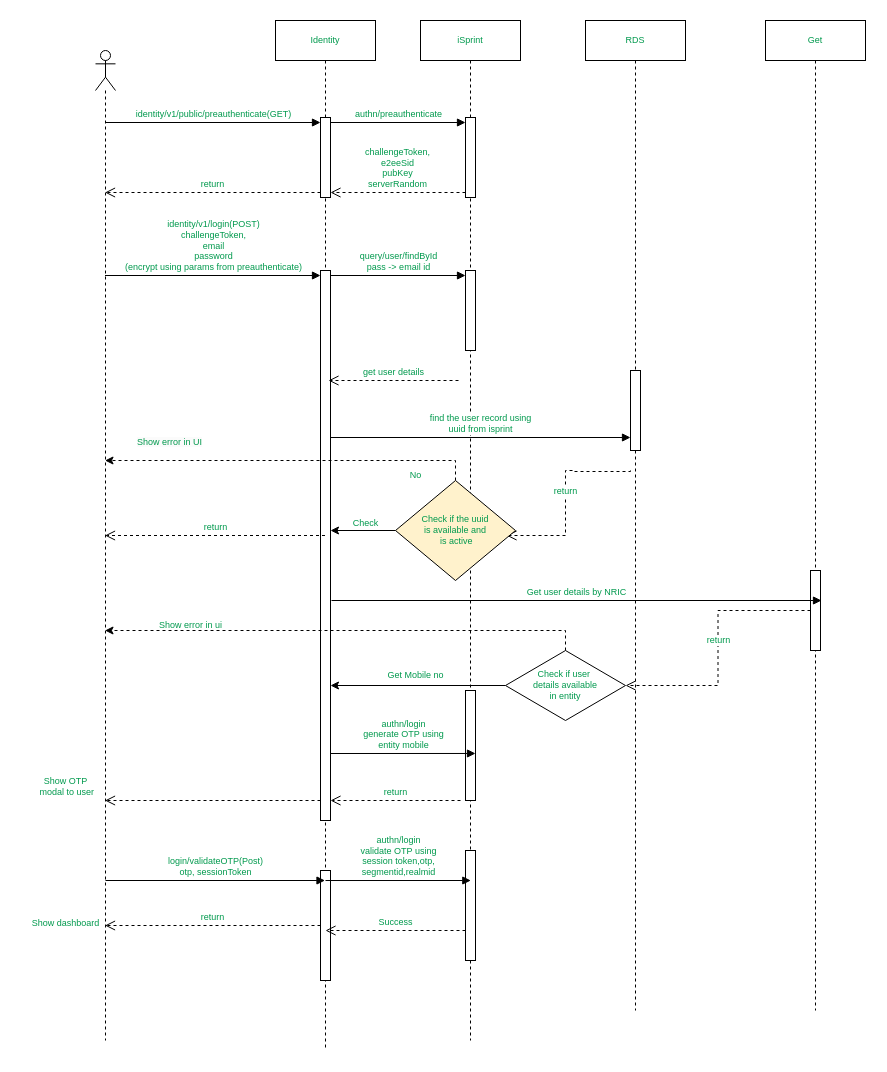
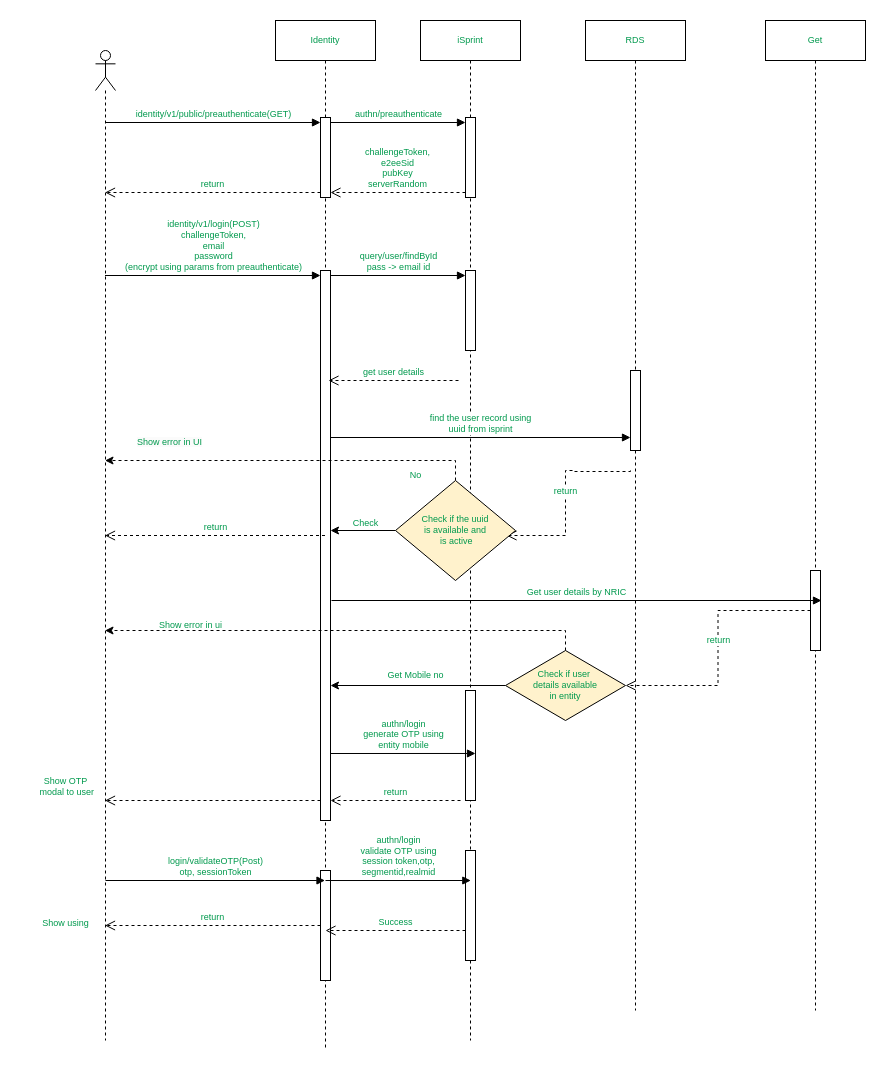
node "Check if user details availablein entity": fillcolor #ffffff -> #fff2cc
node "Show dashboard": label "Show dashboard" -> "Show using"
